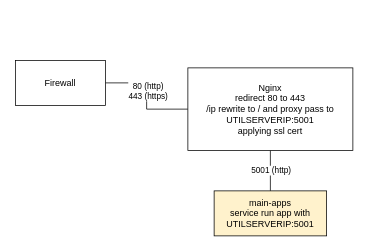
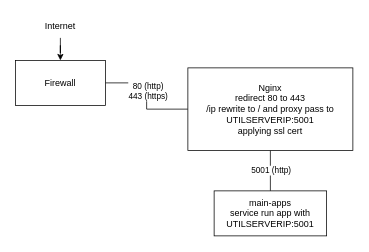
node "Internet": added
edge "Internet" -> "Firewall": added
node "main-apps service run app with UTILSERVERIP:5001": fillcolor #fff2cc -> #ffffff
